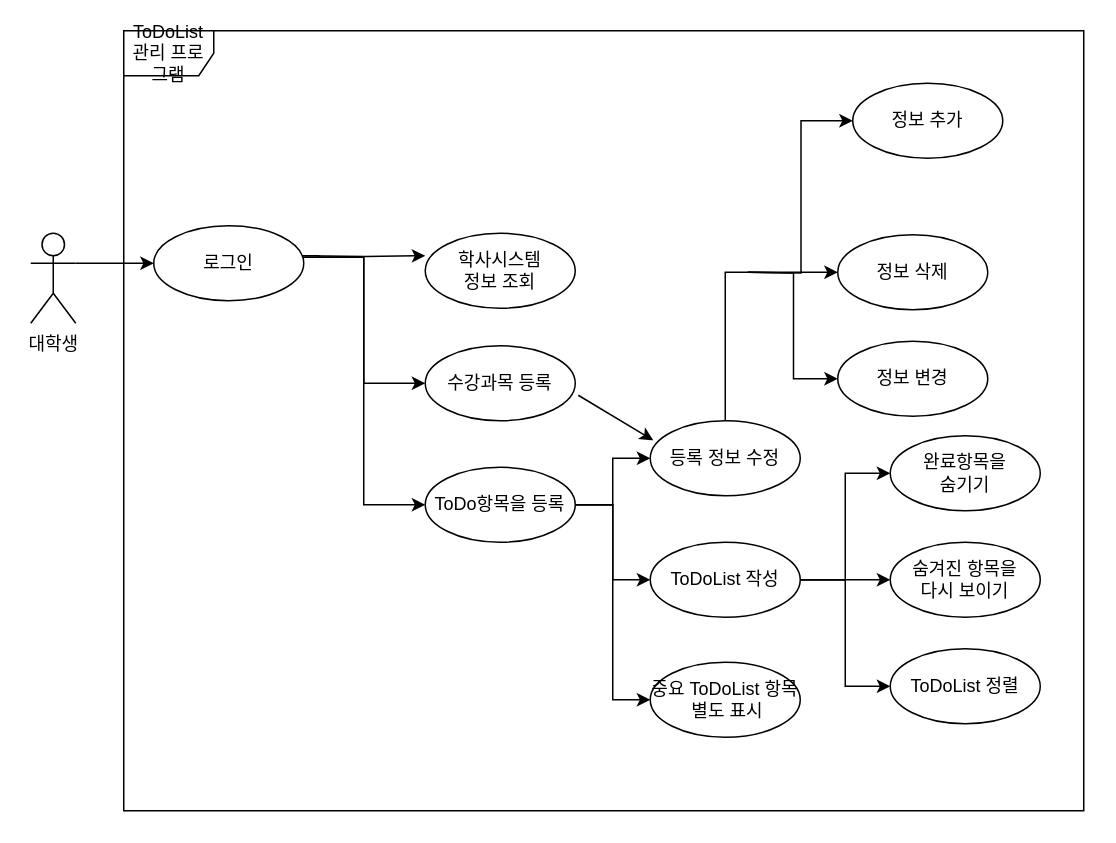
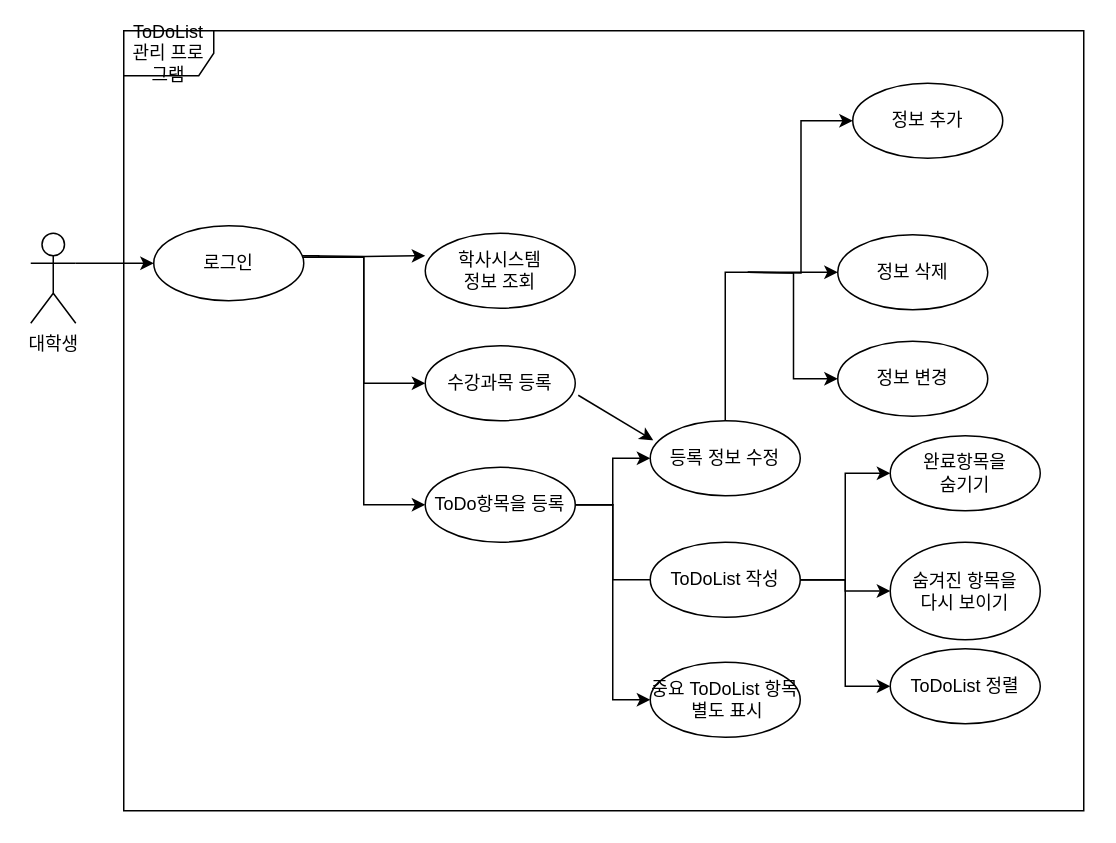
edge "ToDo항목을 등록" -> "ToDoList 작성": arrowhead classic -> none
node "숨겨진 항목을 다시 보이기": size 150x75 -> 150x98
